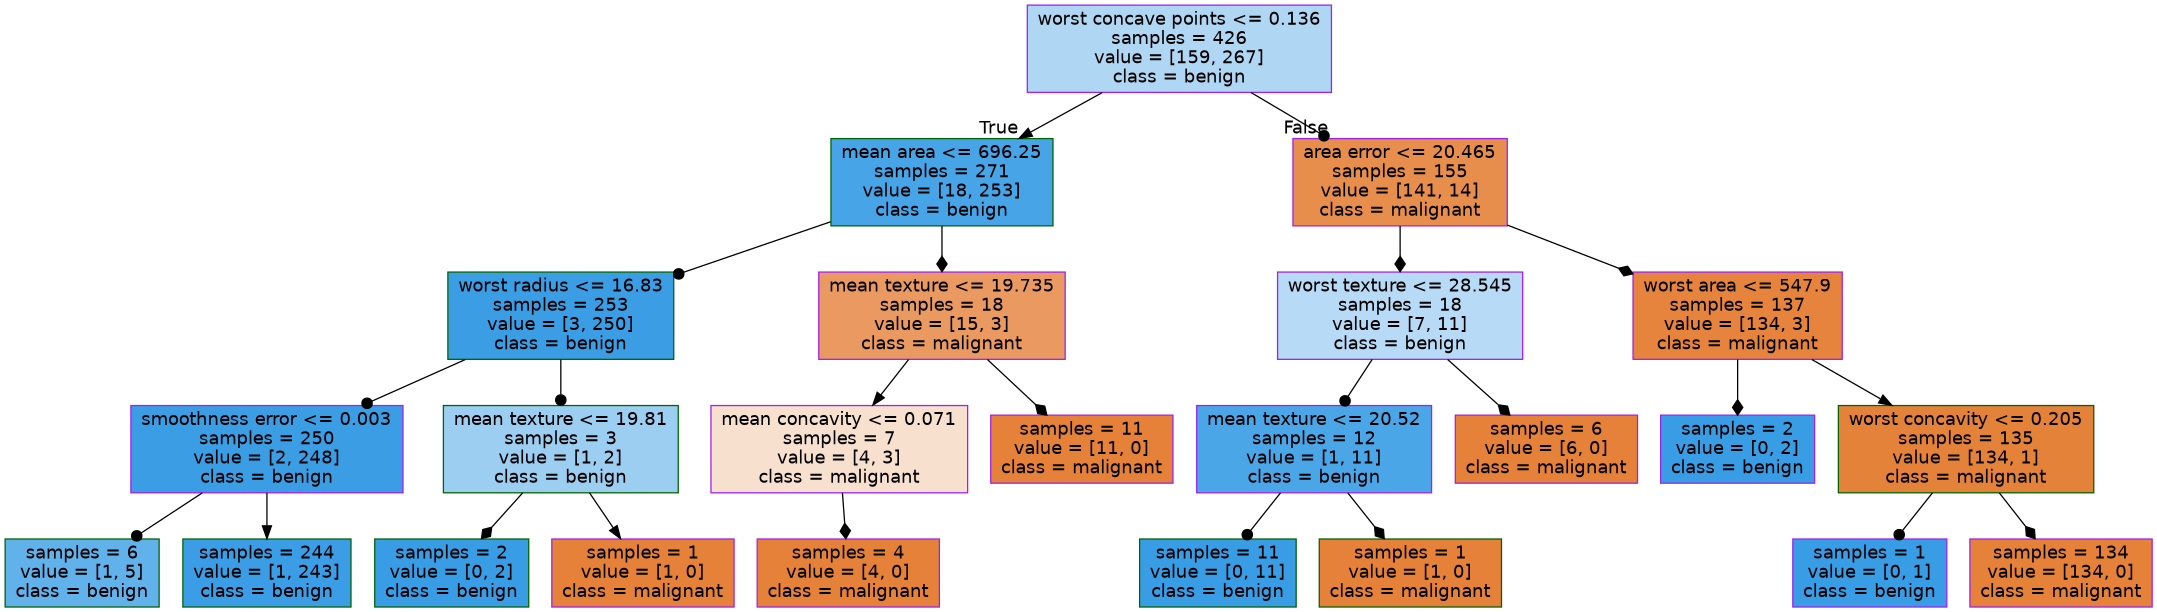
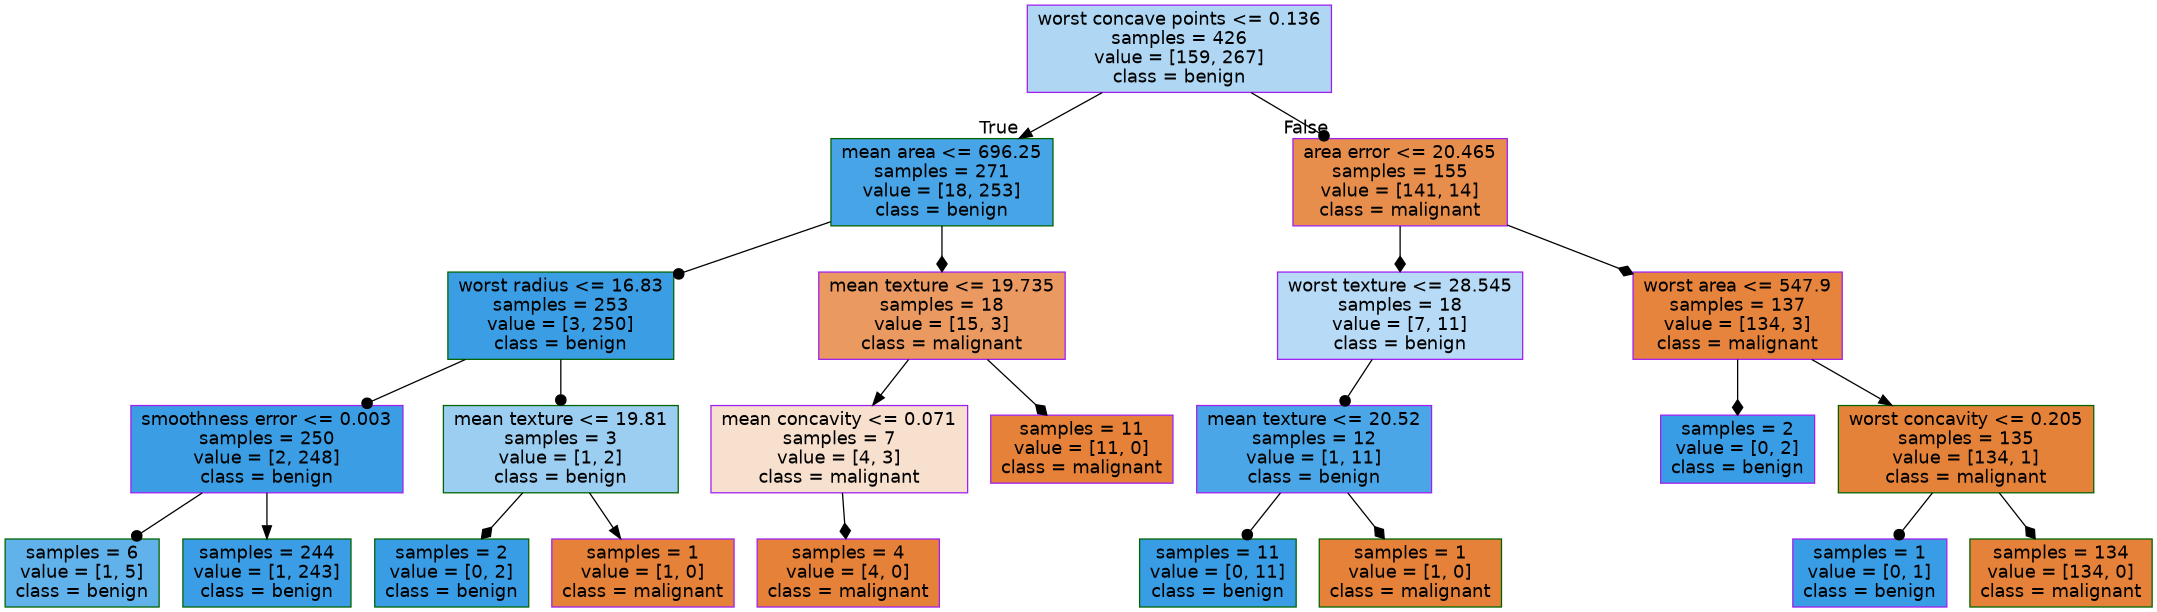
node "samples = 6 value = [6, 0] class = malignant": removed
node "samples = 134 value = [134, 0] class = malignant": color purple -> darkgreen
